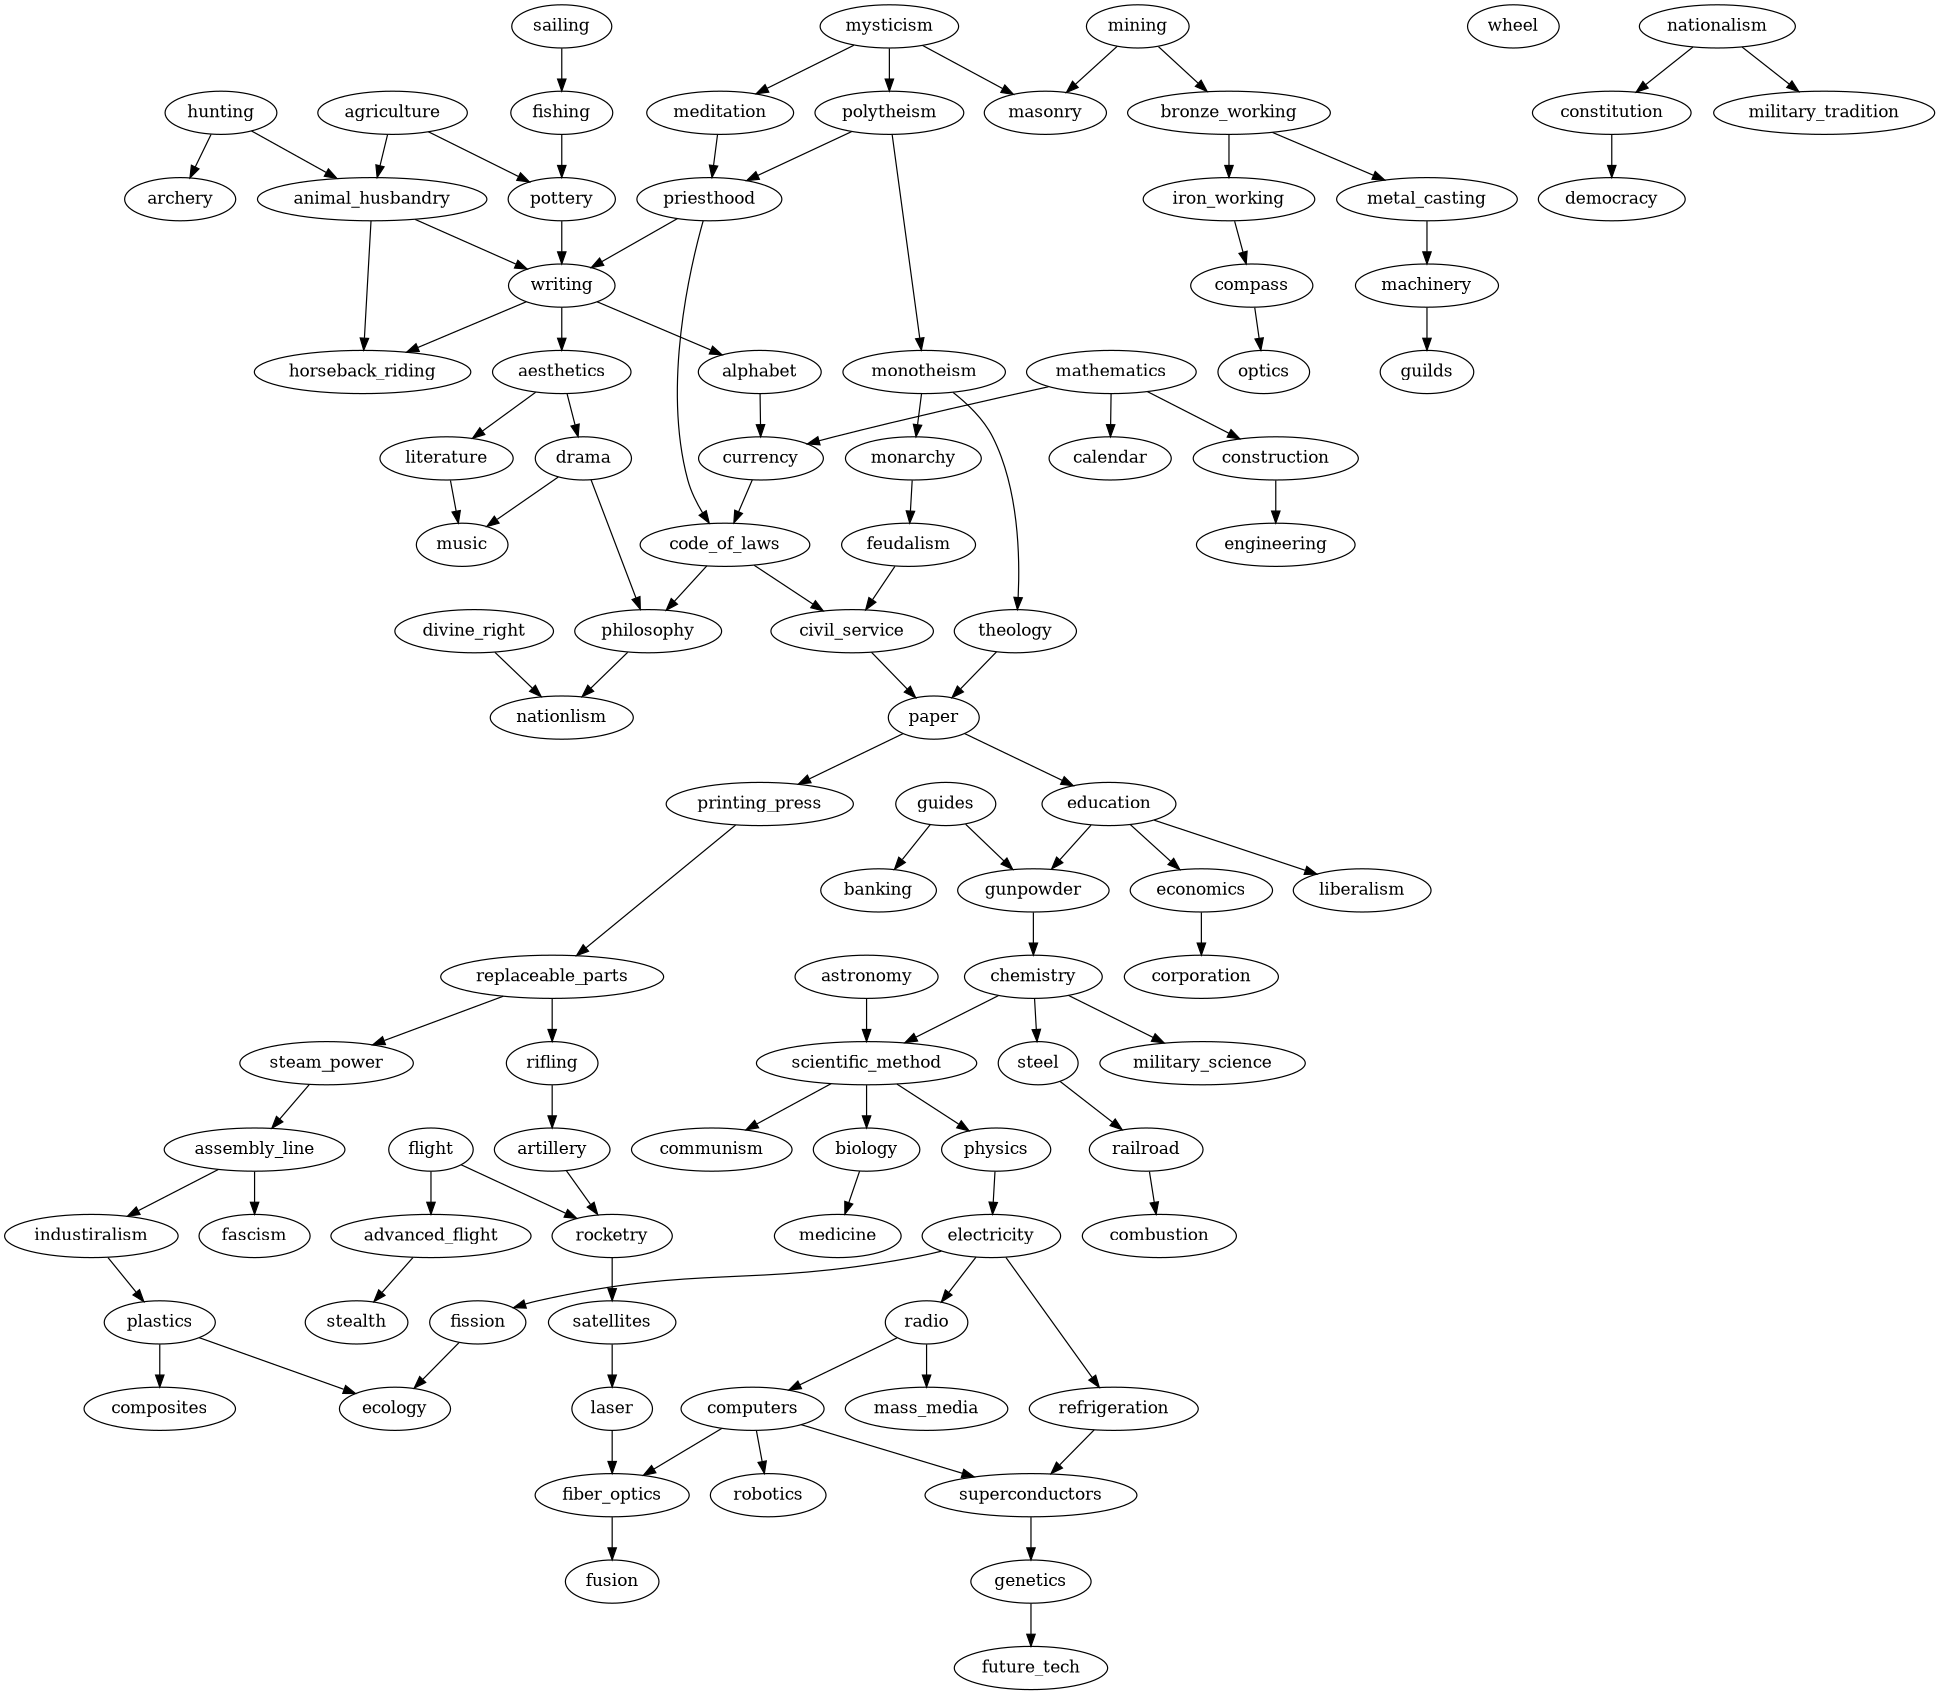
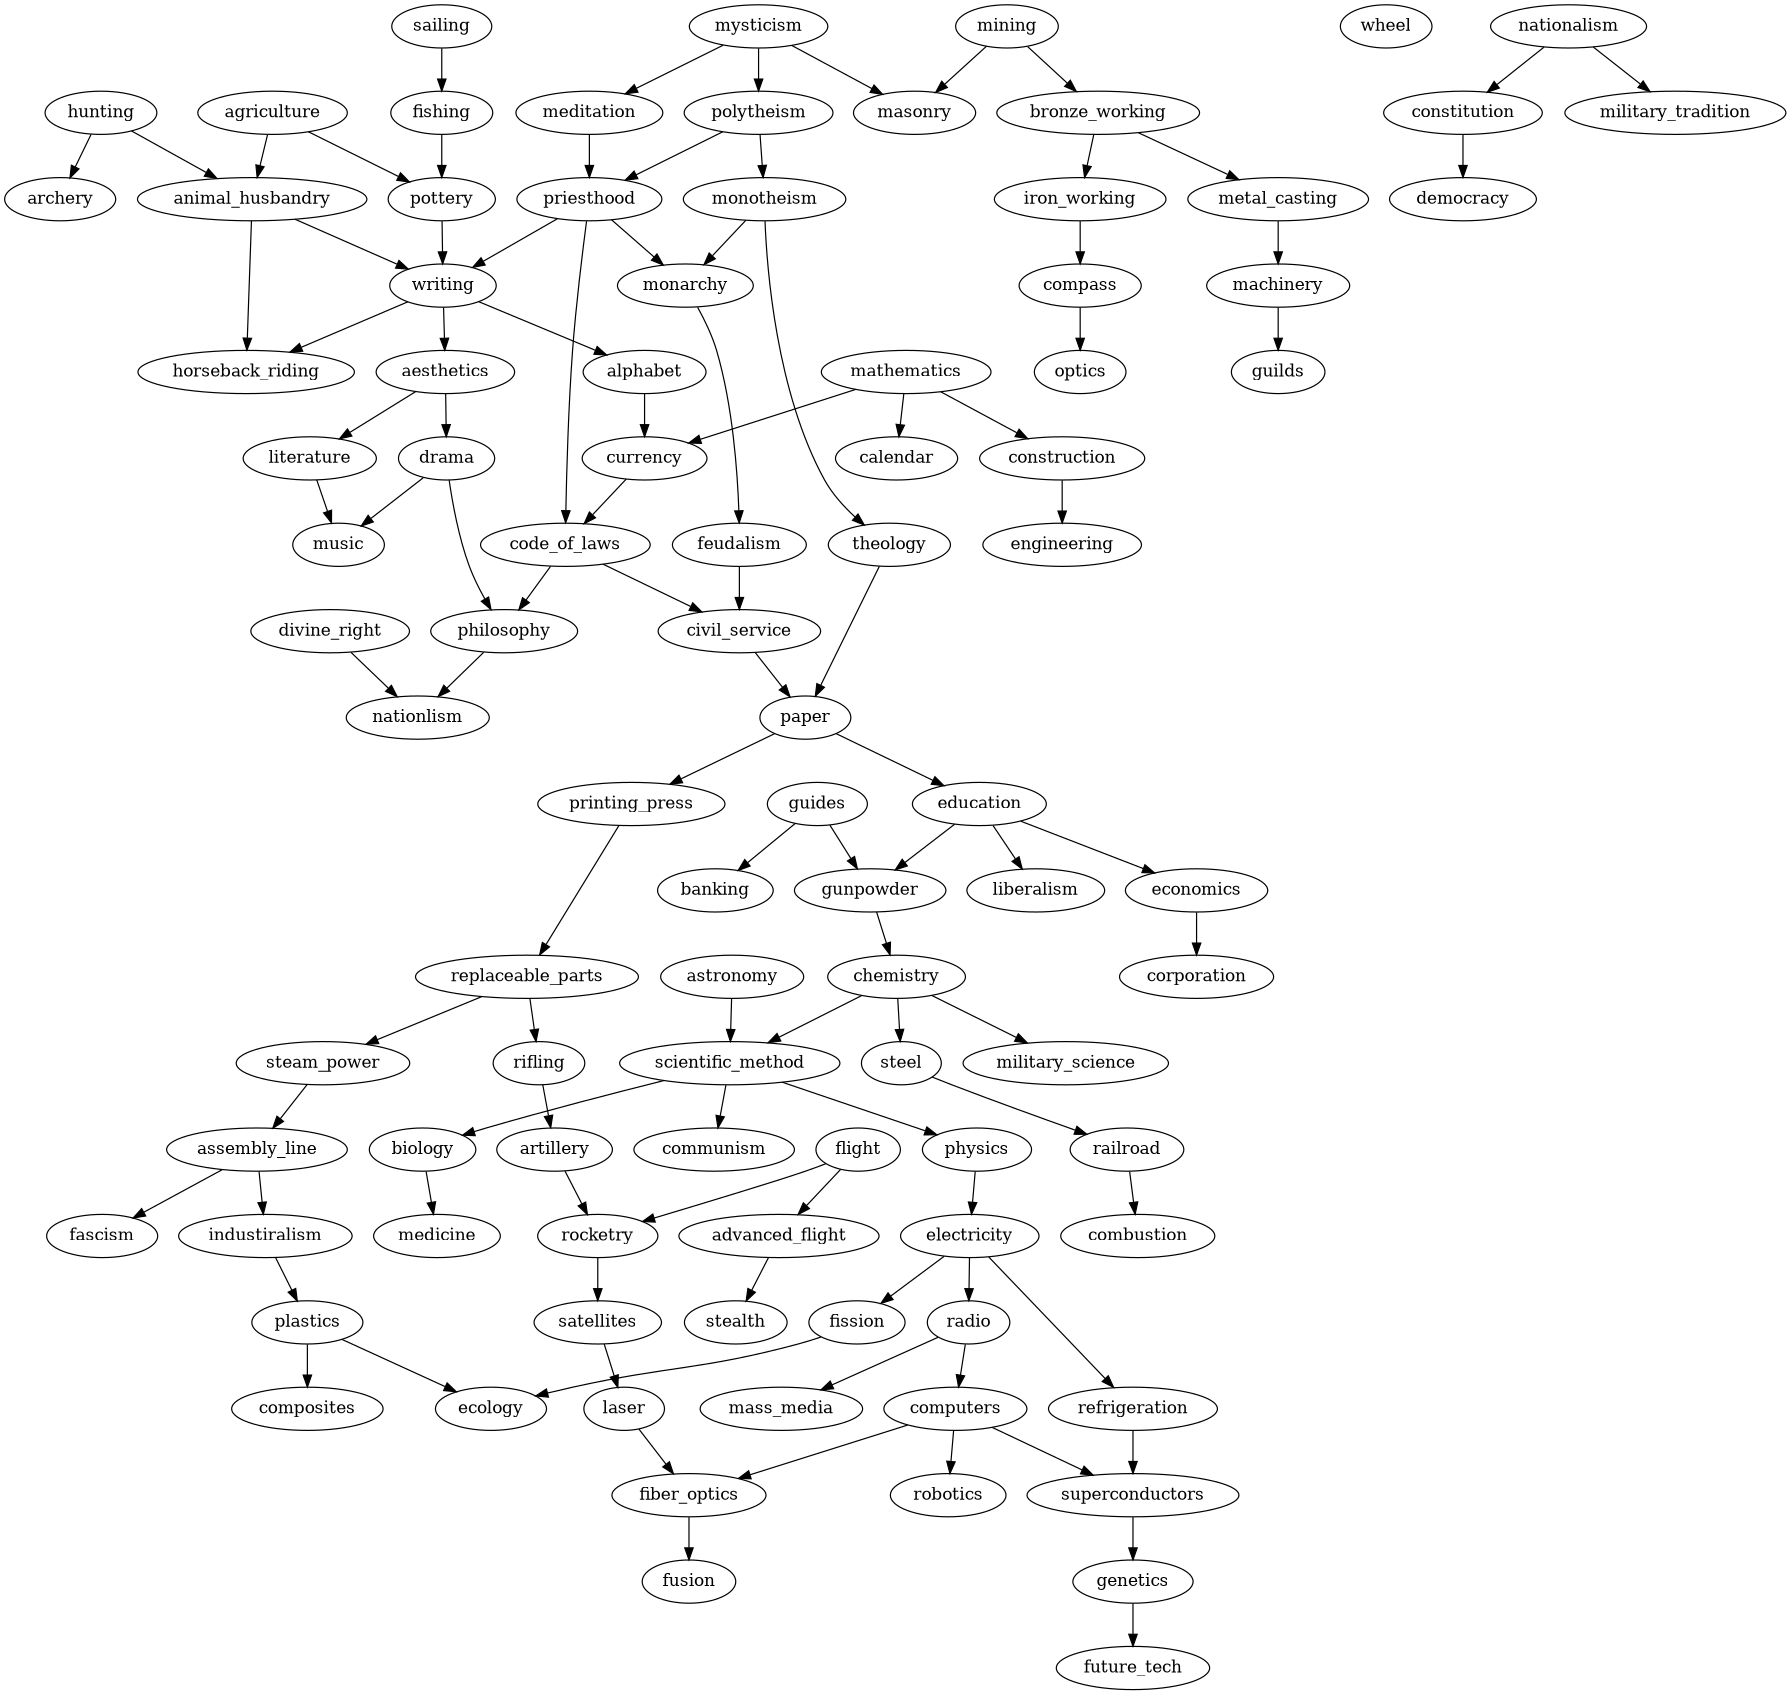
edge "priesthood" -> "monarchy": added
